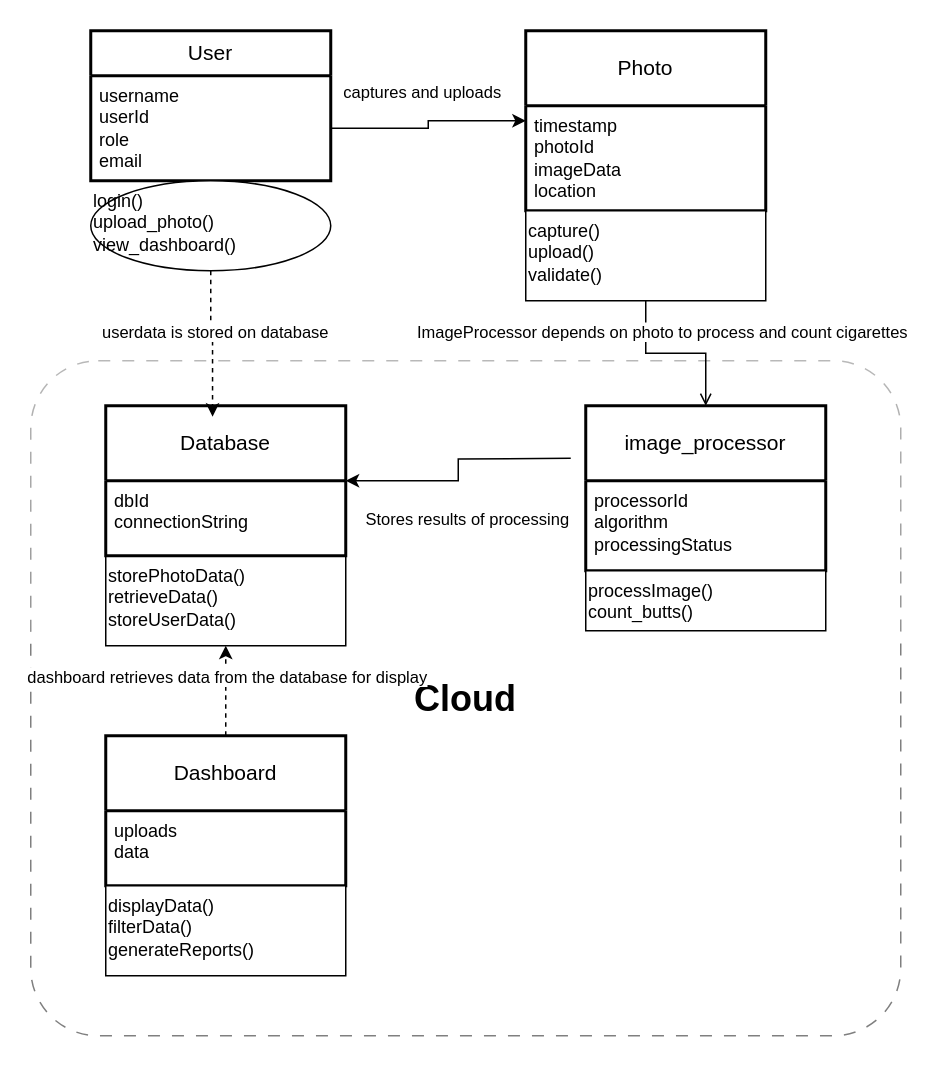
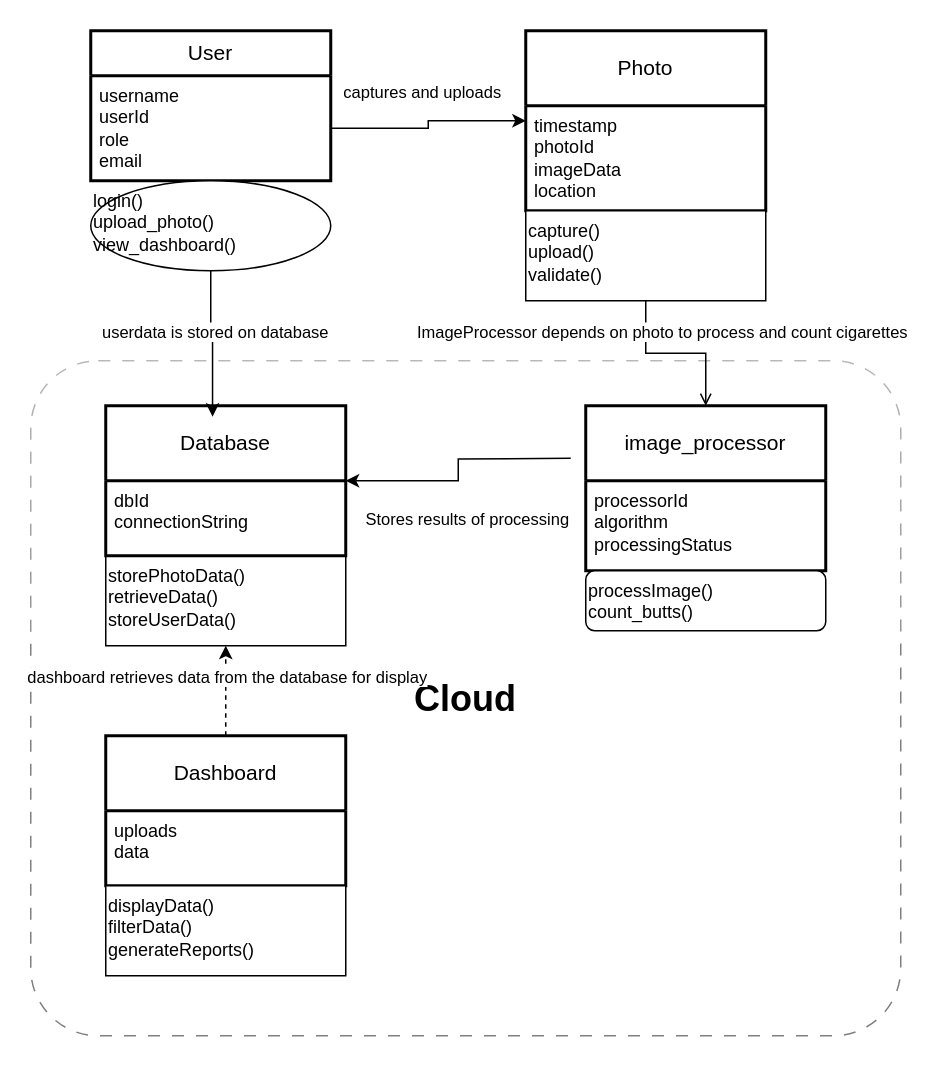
edge "login() upload_photo() view_dashboard()" -> "Database": style dashed -> solid
node "processImage() count_butts()": shape rectangle -> rounded rectangle
